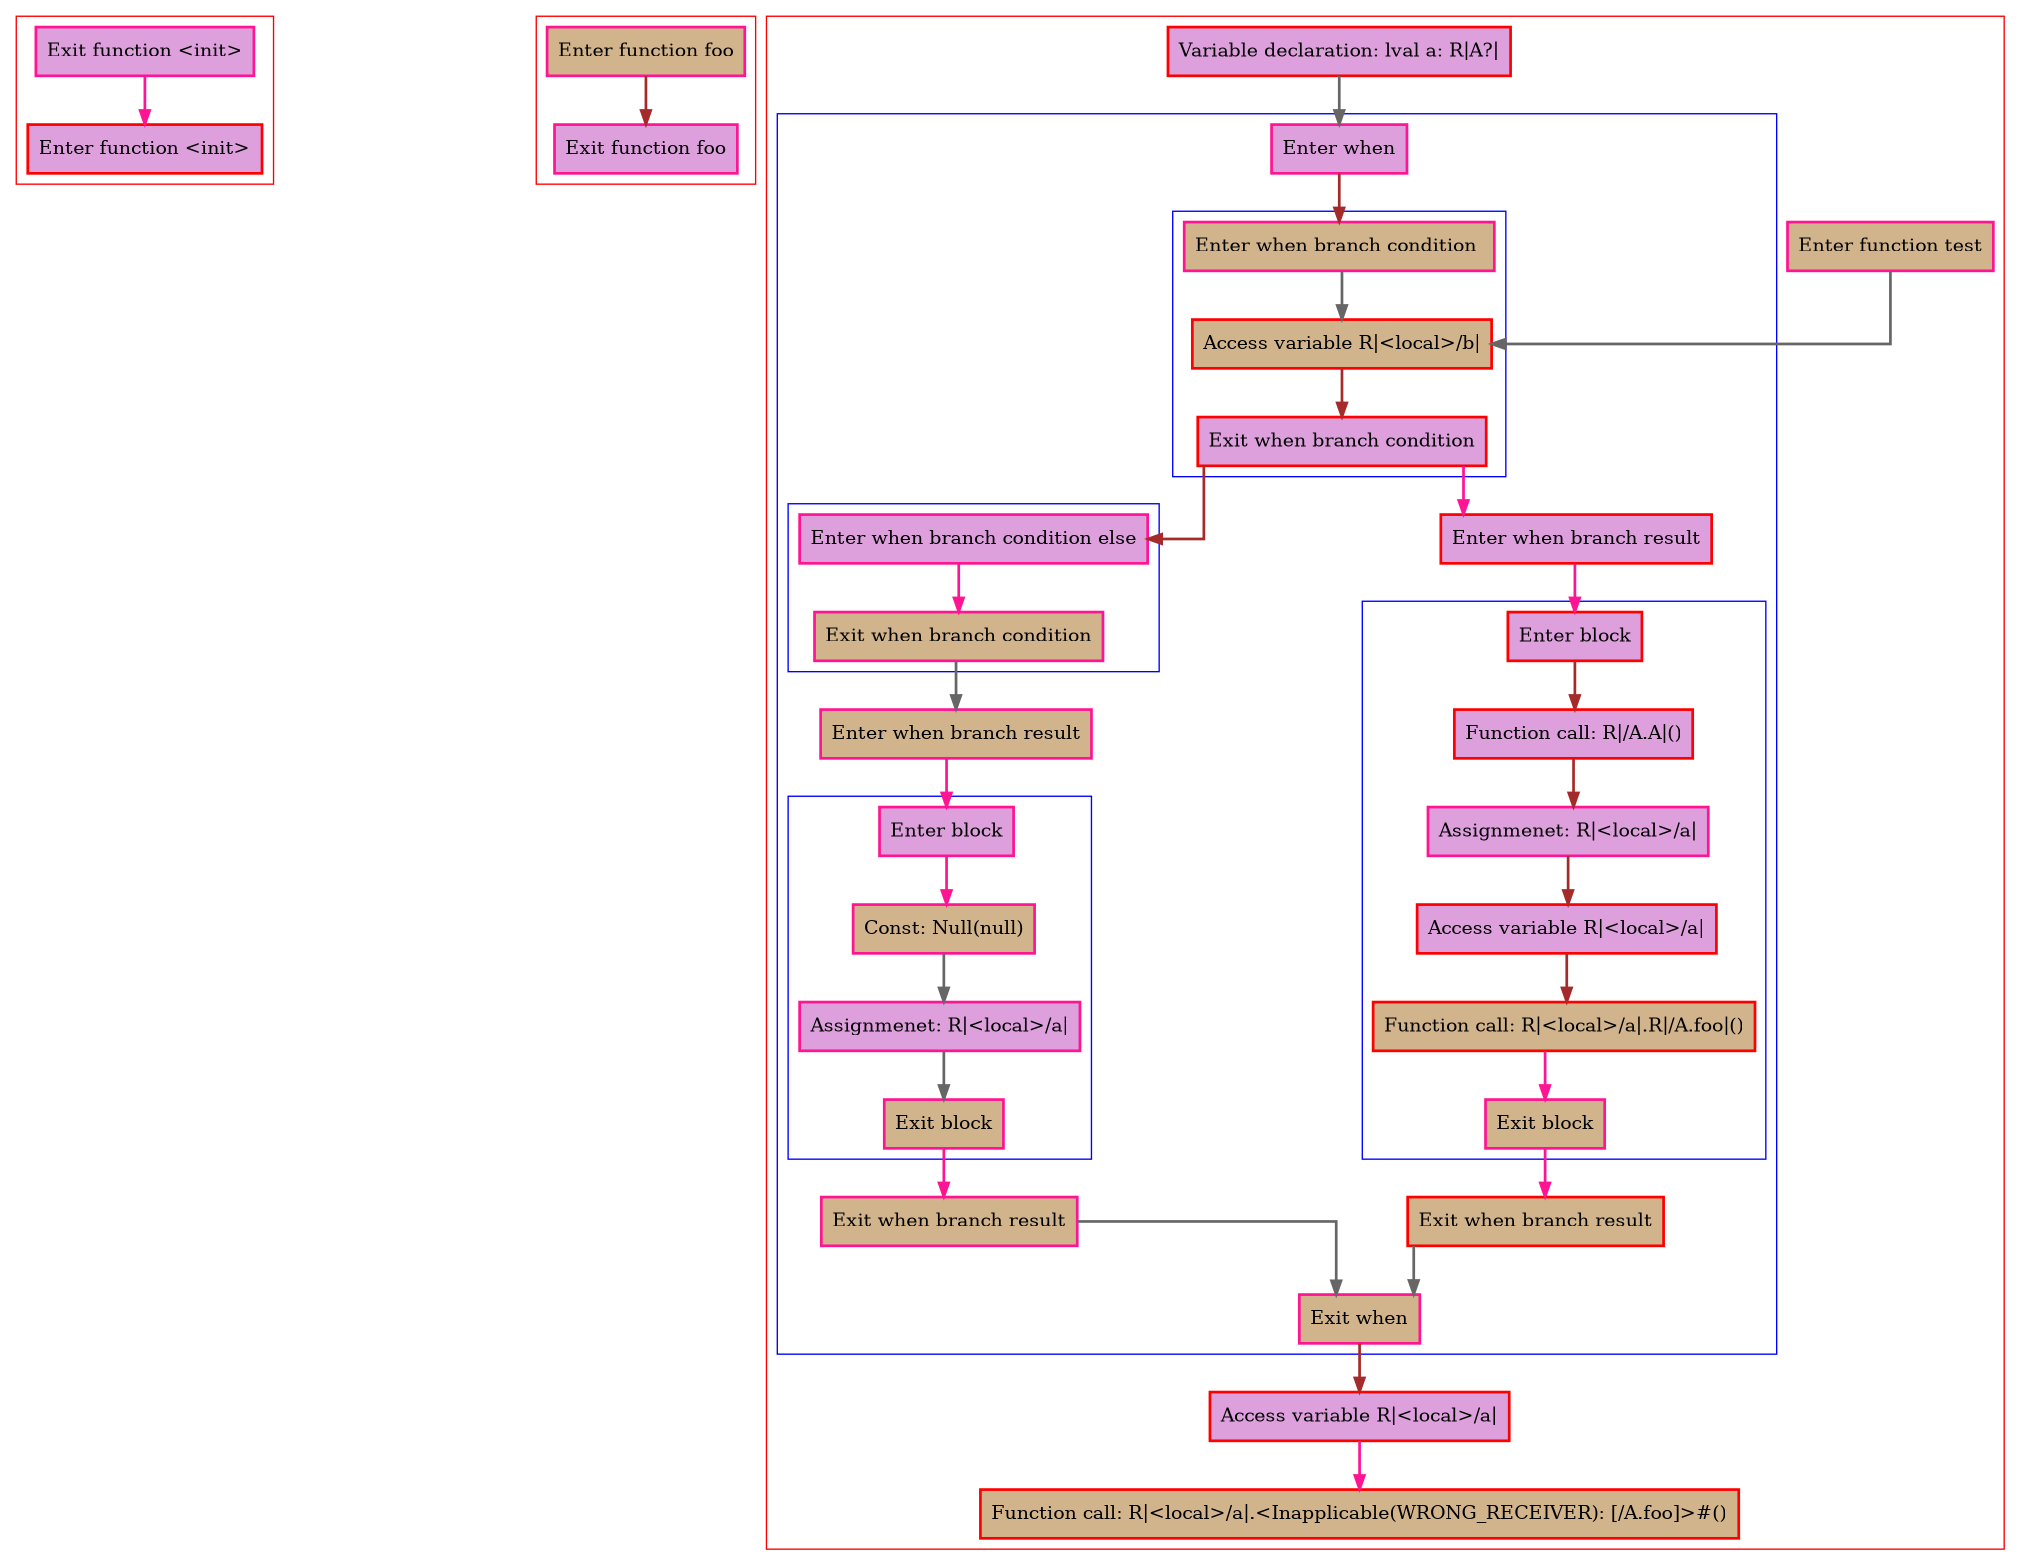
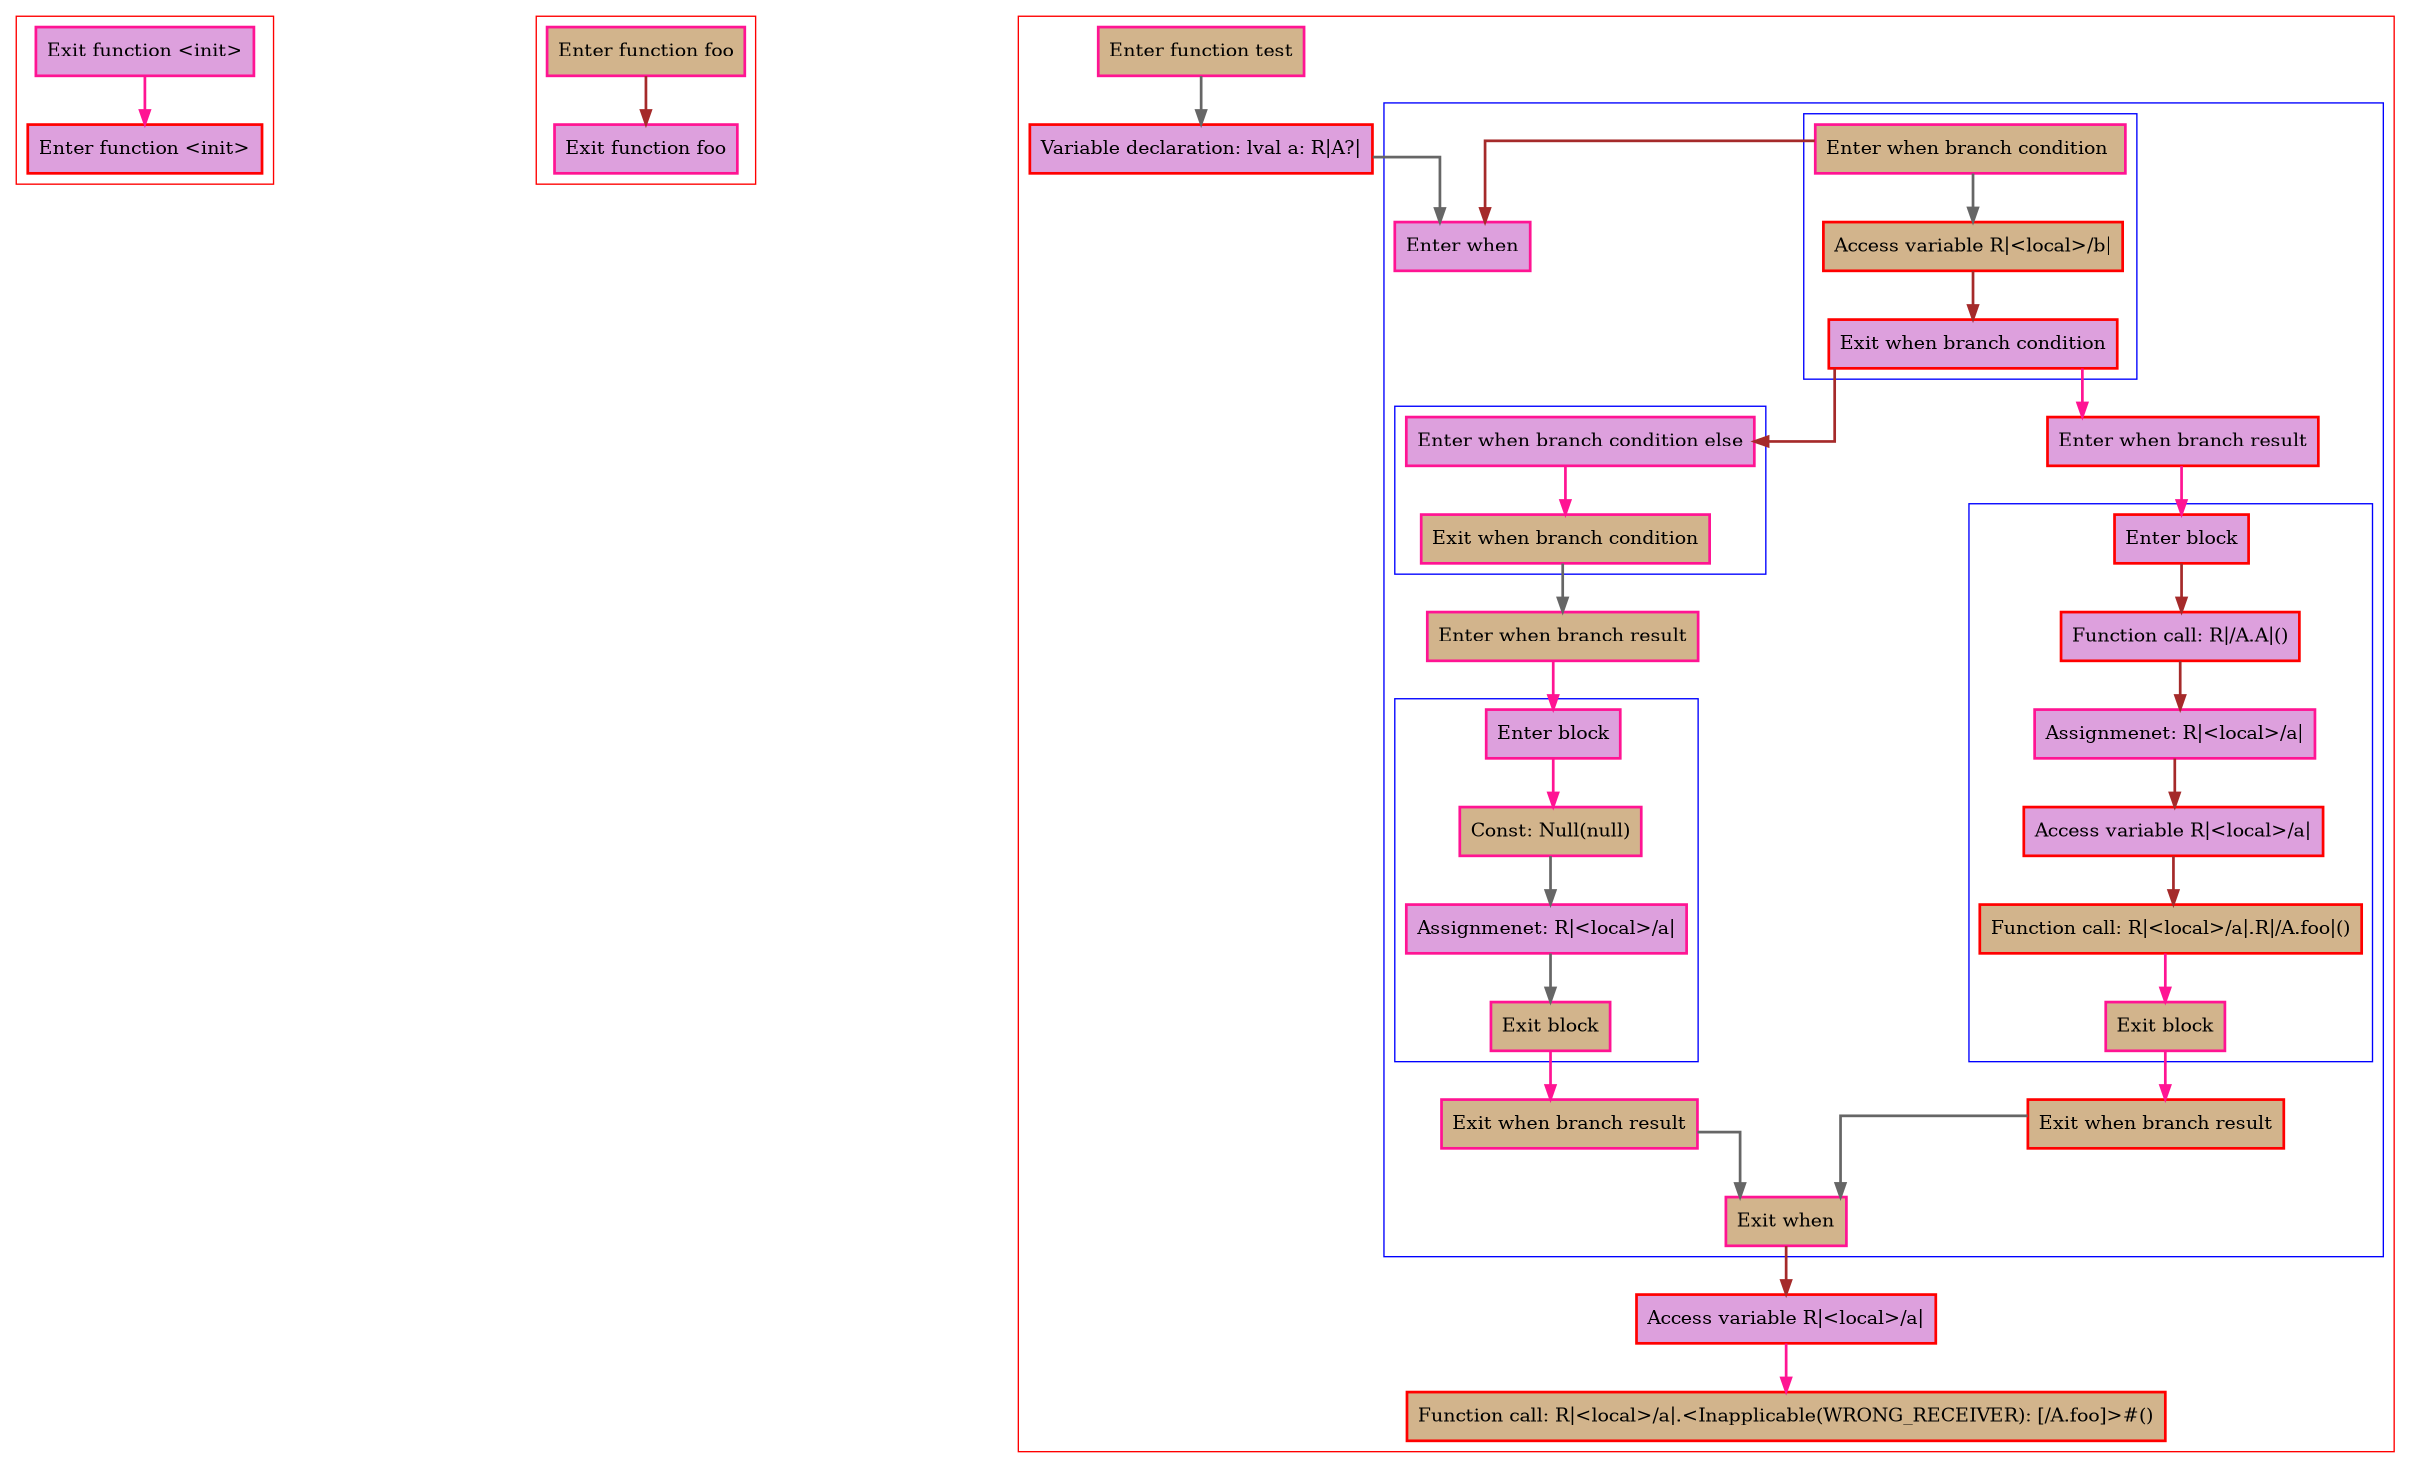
edge "Enter when" -> "Enter when branch condition": reversed
edge "Enter function test" -> "Access variable R|<local>/b|": now "Enter function test" -> "Variable declaration: lval a: R|A?|"
